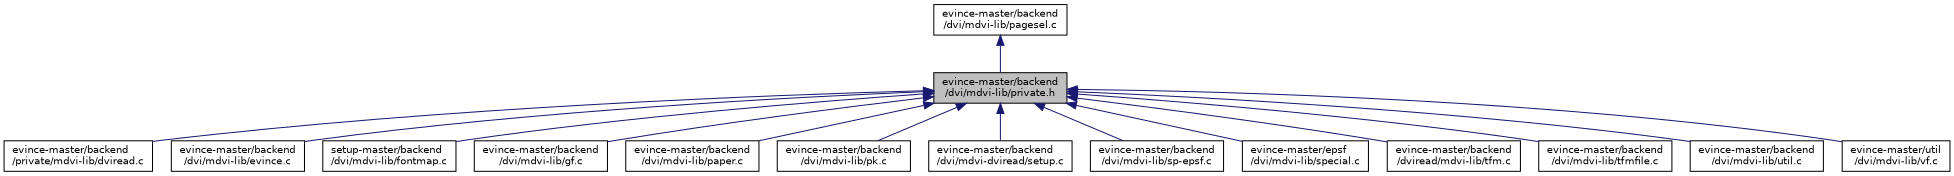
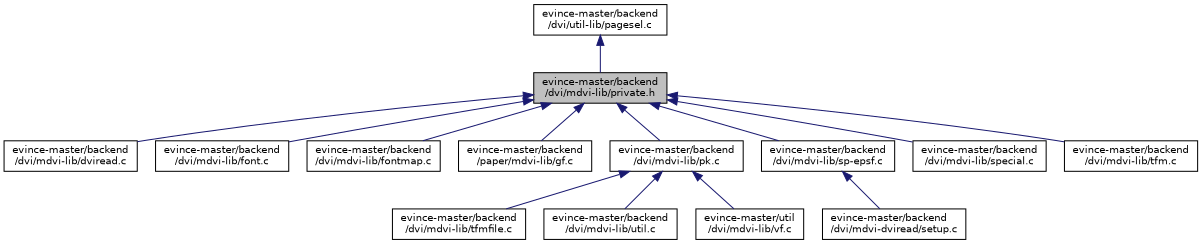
node "evince-master/backend /dvi/mdvi-lib/pagesel.c": label "evince-master/backend /dvi/mdvi-lib/pagesel.c" -> "evince-master/backend /dvi/util-lib/pagesel.c"
edge "evince-master/util /dvi/mdvi-lib/vf.c" -> "evince-master/backend /dvi/mdvi-lib/private.h": now "evince-master/util /dvi/mdvi-lib/vf.c" -> "evince-master/backend /dvi/mdvi-lib/pk.c"
edge "evince-master/backend /dvi/mdvi-lib/util.c" -> "evince-master/backend /dvi/mdvi-lib/private.h": now "evince-master/backend /dvi/mdvi-lib/util.c" -> "evince-master/backend /dvi/mdvi-lib/pk.c"
edge "evince-master/backend /dvi/mdvi-lib/tfmfile.c" -> "evince-master/backend /dvi/mdvi-lib/private.h": now "evince-master/backend /dvi/mdvi-lib/tfmfile.c" -> "evince-master/backend /dvi/mdvi-lib/pk.c"
edge "evince-master/backend /dvi/mdvi-dviread/setup.c" -> "evince-master/backend /dvi/mdvi-lib/private.h": now "evince-master/backend /dvi/mdvi-dviread/setup.c" -> "evince-master/backend /dvi/mdvi-lib/sp-epsf.c"
node "evince-master/backend /private/mdvi-lib/dviread.c": label "evince-master/backend /private/mdvi-lib/dviread.c" -> "evince-master/backend /dvi/mdvi-lib/dviread.c"
node "evince-master/backend /dvi/mdvi-lib/evince.c": label "evince-master/backend /dvi/mdvi-lib/evince.c" -> "evince-master/backend /dvi/mdvi-lib/font.c"
node "setup-master/backend /dvi/mdvi-lib/fontmap.c": label "setup-master/backend /dvi/mdvi-lib/fontmap.c" -> "evince-master/backend /dvi/mdvi-lib/fontmap.c"
node "evince-master/backend /dvi/mdvi-lib/gf.c": label "evince-master/backend /dvi/mdvi-lib/gf.c" -> "evince-master/backend /paper/mdvi-lib/gf.c"
node "evince-master/backend /dvi/mdvi-lib/paper.c": removed
node "evince-master/epsf /dvi/mdvi-lib/special.c": label "evince-master/epsf /dvi/mdvi-lib/special.c" -> "evince-master/backend /dvi/mdvi-lib/special.c"
node "evince-master/backend /dviread/mdvi-lib/tfm.c": label "evince-master/backend /dviread/mdvi-lib/tfm.c" -> "evince-master/backend /dvi/mdvi-lib/tfm.c"
